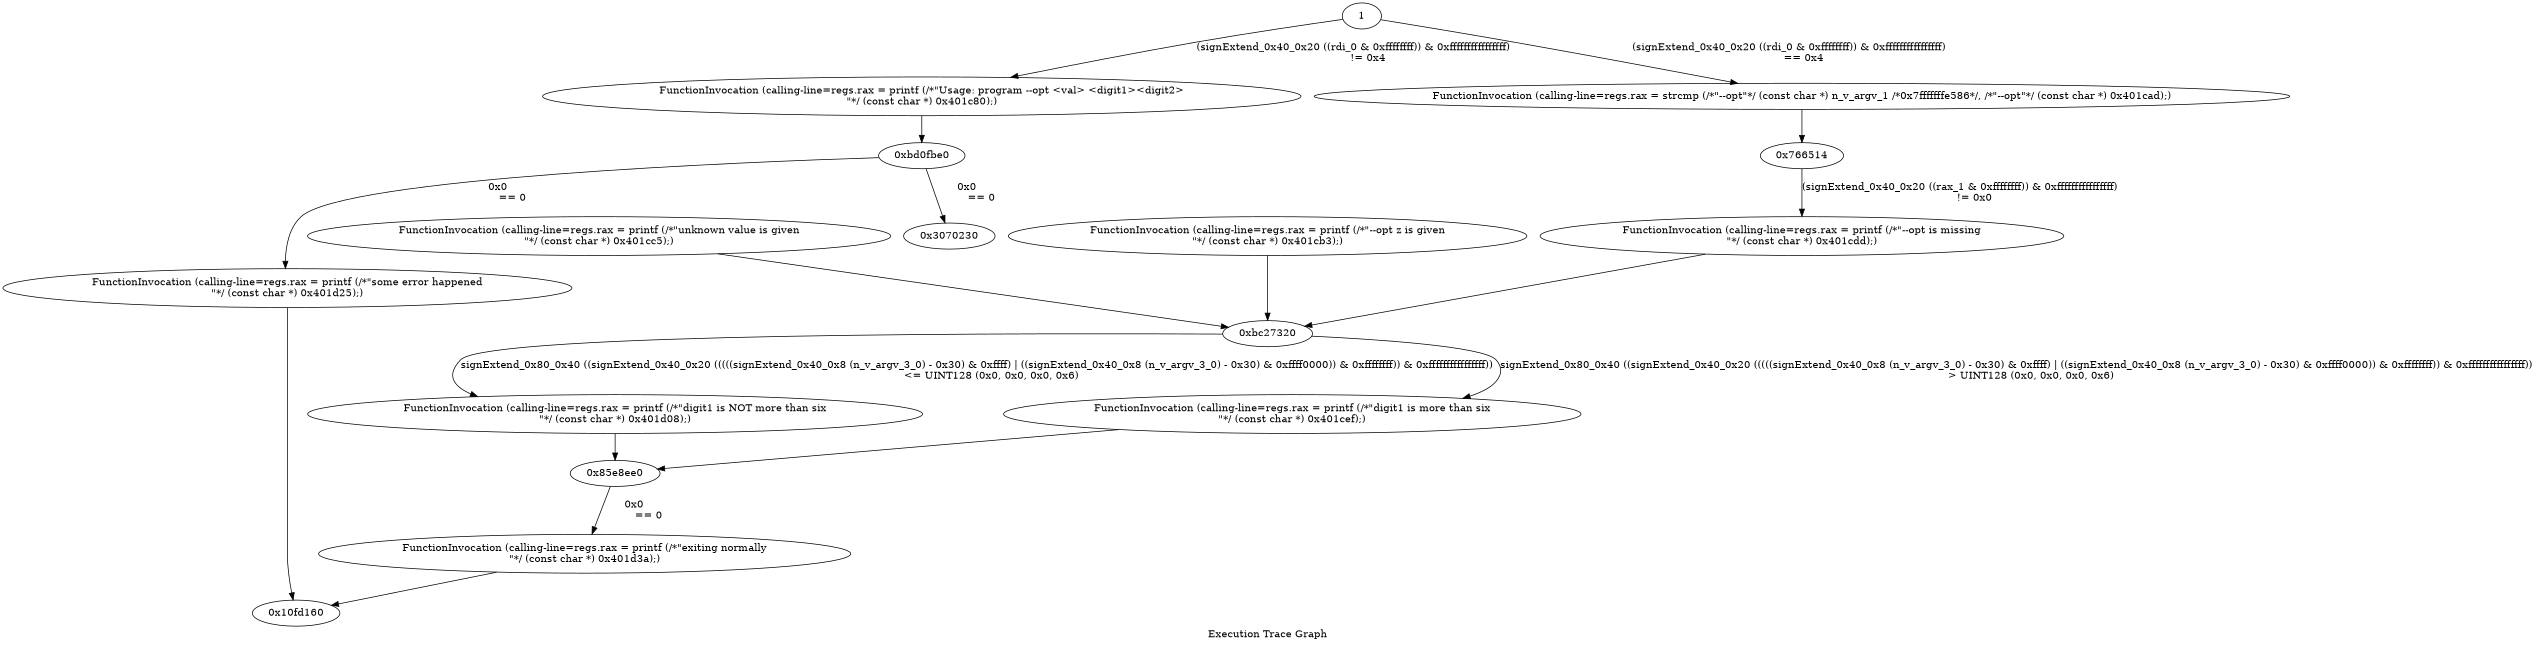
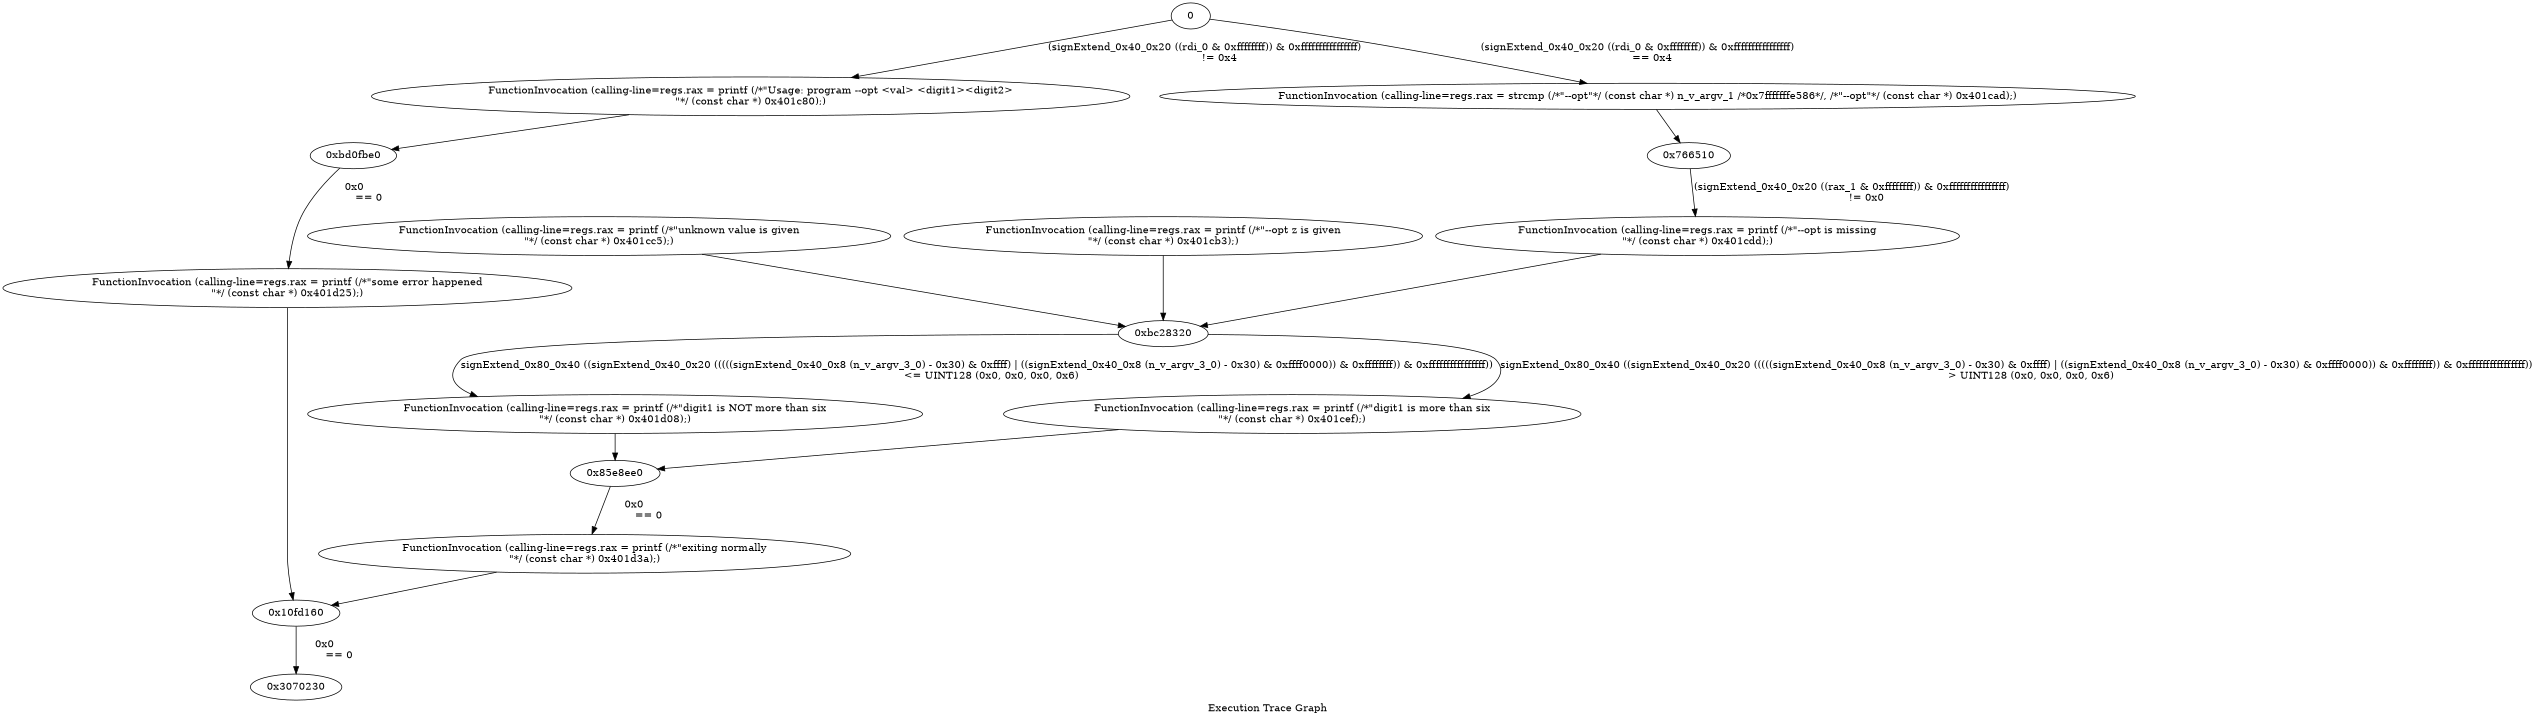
node "1": label "1" -> "0"
node "0x766514": label "0x766514" -> "0x766510"
edge "0xbd0fbe0" -> "0x3070230": now "0x10fd160" -> "0x3070230"
node "0xbc27320": label "0xbc27320" -> "0xbc28320"
